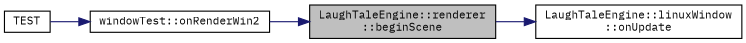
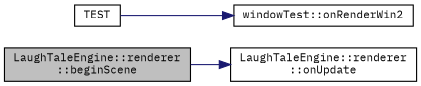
edge "windowTest::onRenderWin2" -> "LaughTaleEngine::renderer ::beginScene": removed
node "LaughTaleEngine::linuxWindow ::onUpdate": label "LaughTaleEngine::linuxWindow ::onUpdate" -> "LaughTaleEngine::renderer ::onUpdate"
